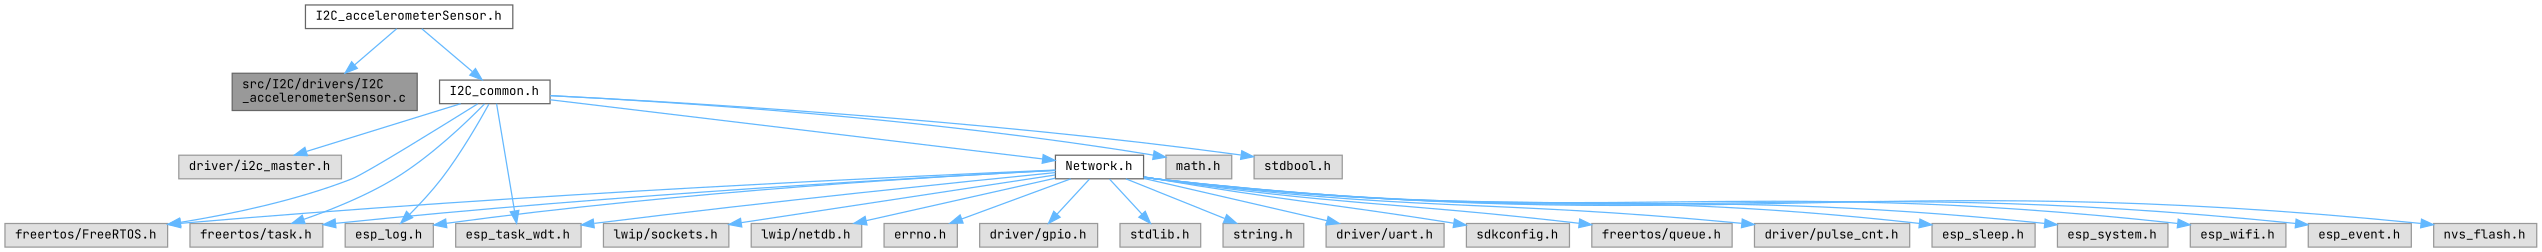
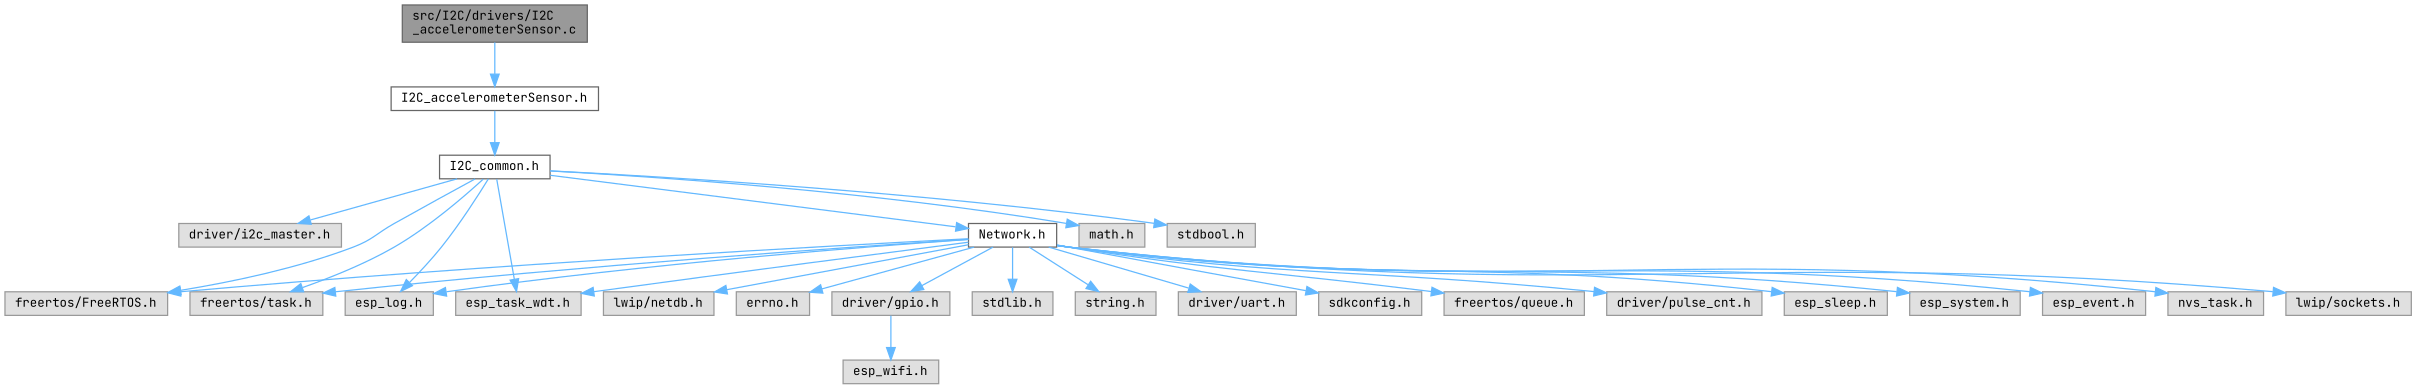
edge "I2C_accelerometerSensor.h" -> "src/I2C/drivers/I2C _accelerometerSensor.c": reversed
edge "Network.h" -> "esp_wifi.h": now "driver/gpio.h" -> "esp_wifi.h"
node "nvs_flash.h": label "nvs_flash.h" -> "nvs_task.h"
